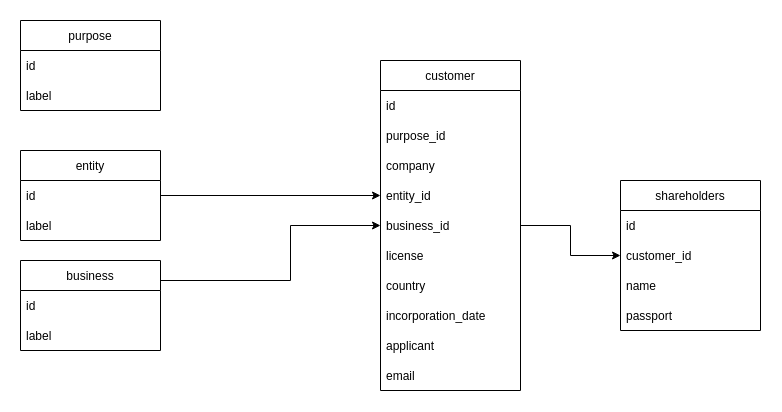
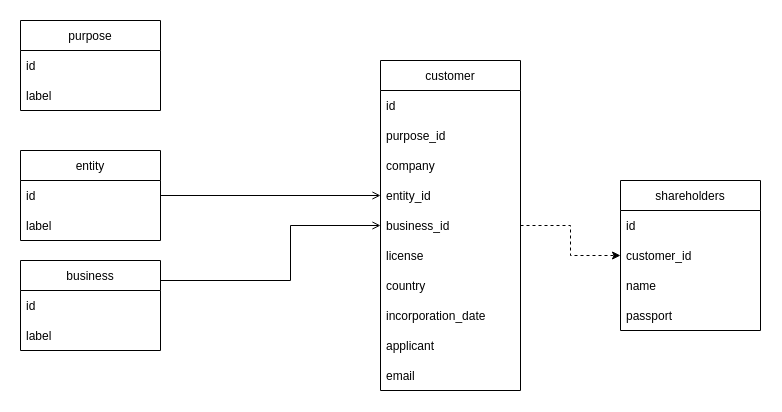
edge "entity" -> "entity_id": arrowhead classic -> open
edge "business" -> "business_id": arrowhead classic -> open
edge "customer" -> "customer_id": style solid -> dashed
